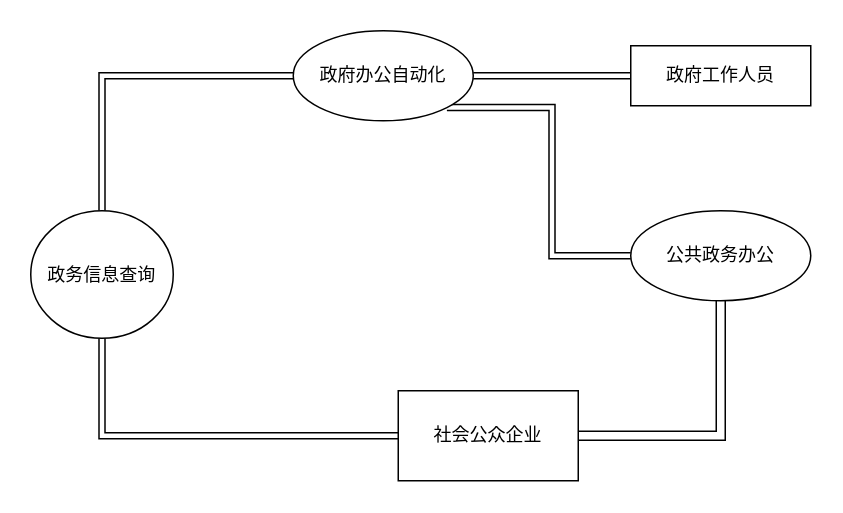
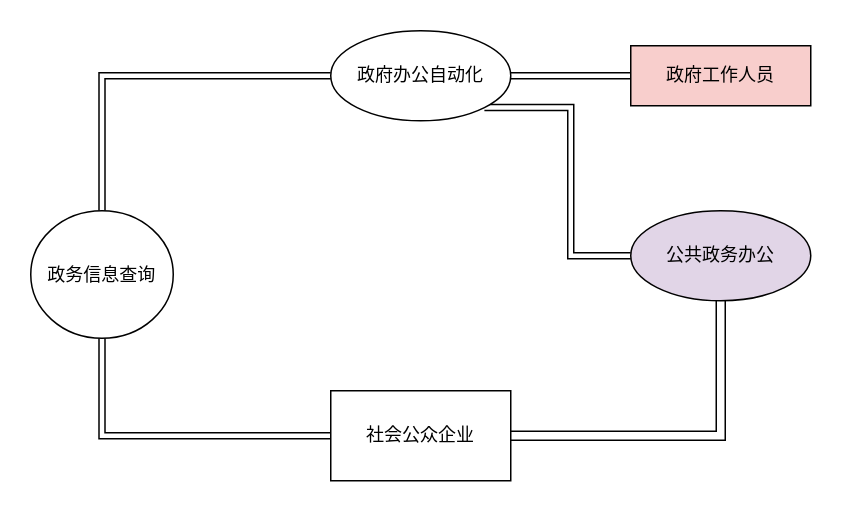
node "政府办公自动化": moved (383, 76) -> (421, 76)
node "政府工作人员": fillcolor #ffffff -> #f8cecc
node "公共政务办公": fillcolor #ffffff -> #e1d5e7
node "社会公众企业": moved (488, 436) -> (421, 436)
